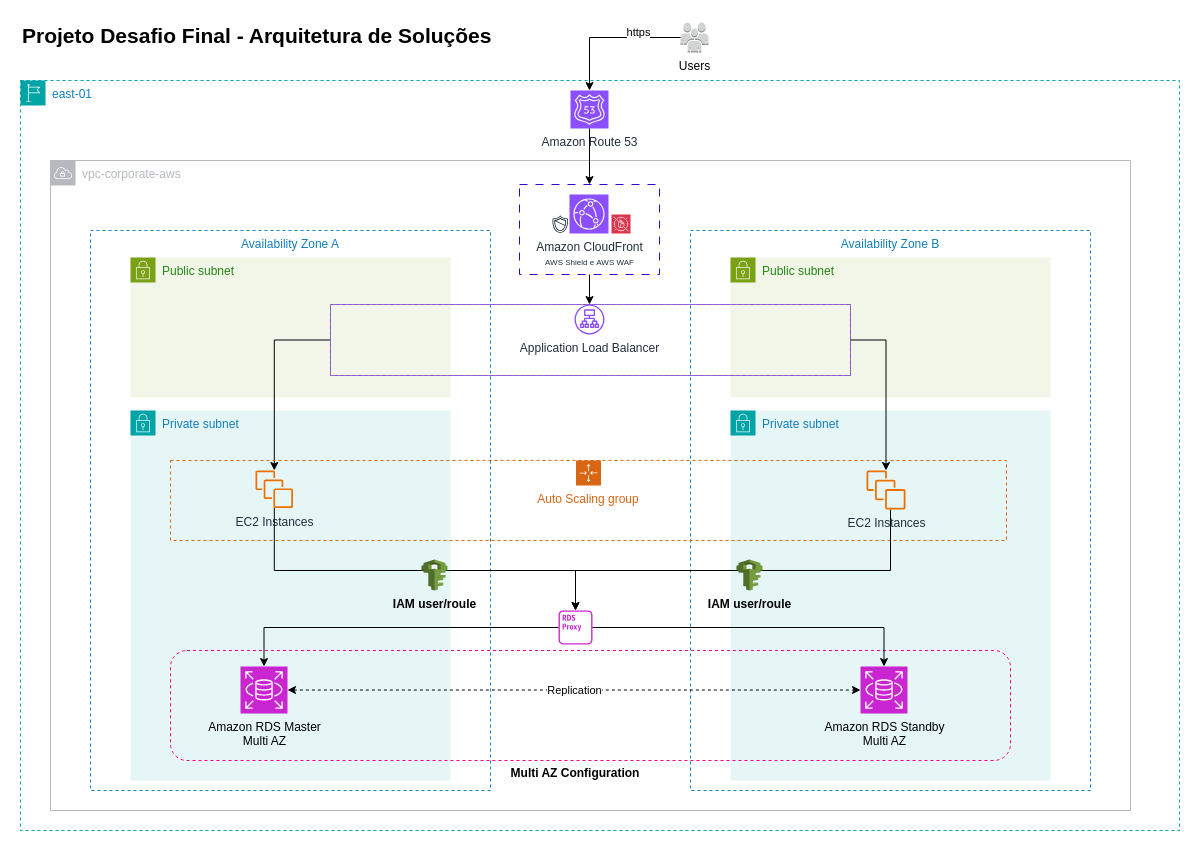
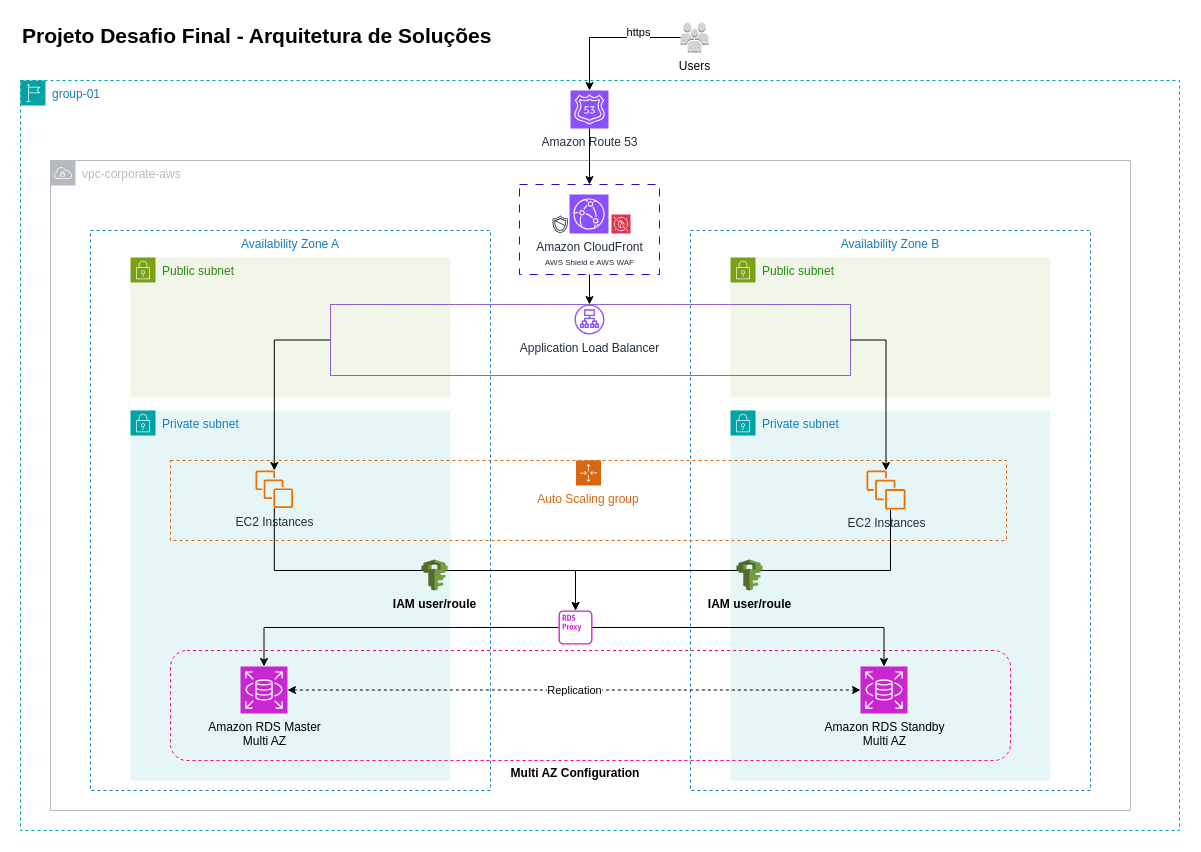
node "east-01": label "east-01" -> "group-01"
